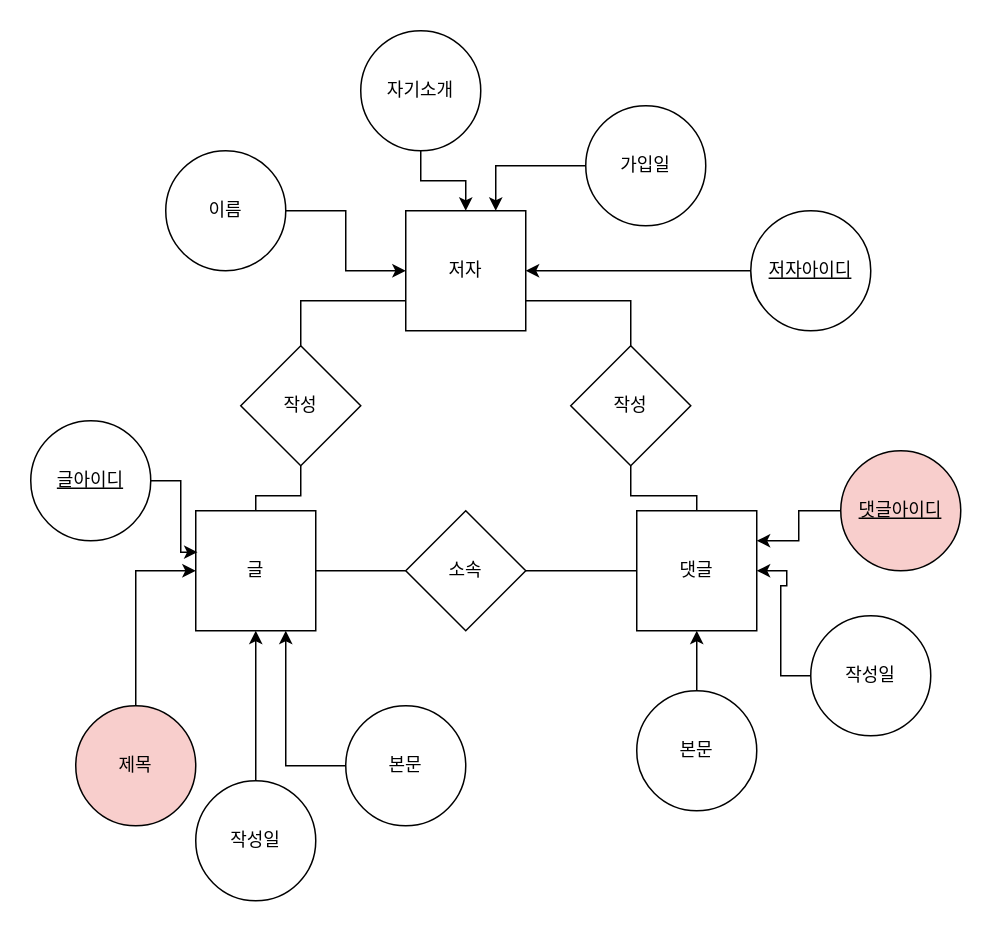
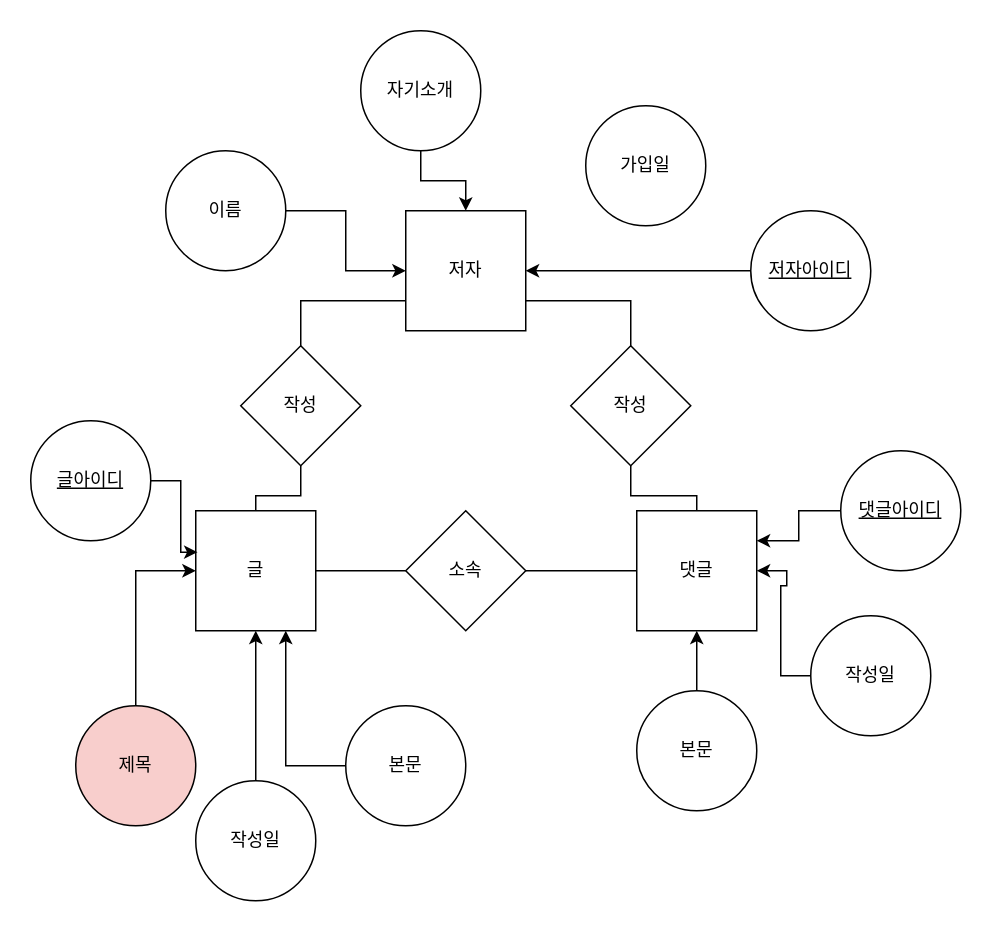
edge "가입일" -> "저자": removed
node "댓글아이디": fillcolor #f8cecc -> #ffffff
